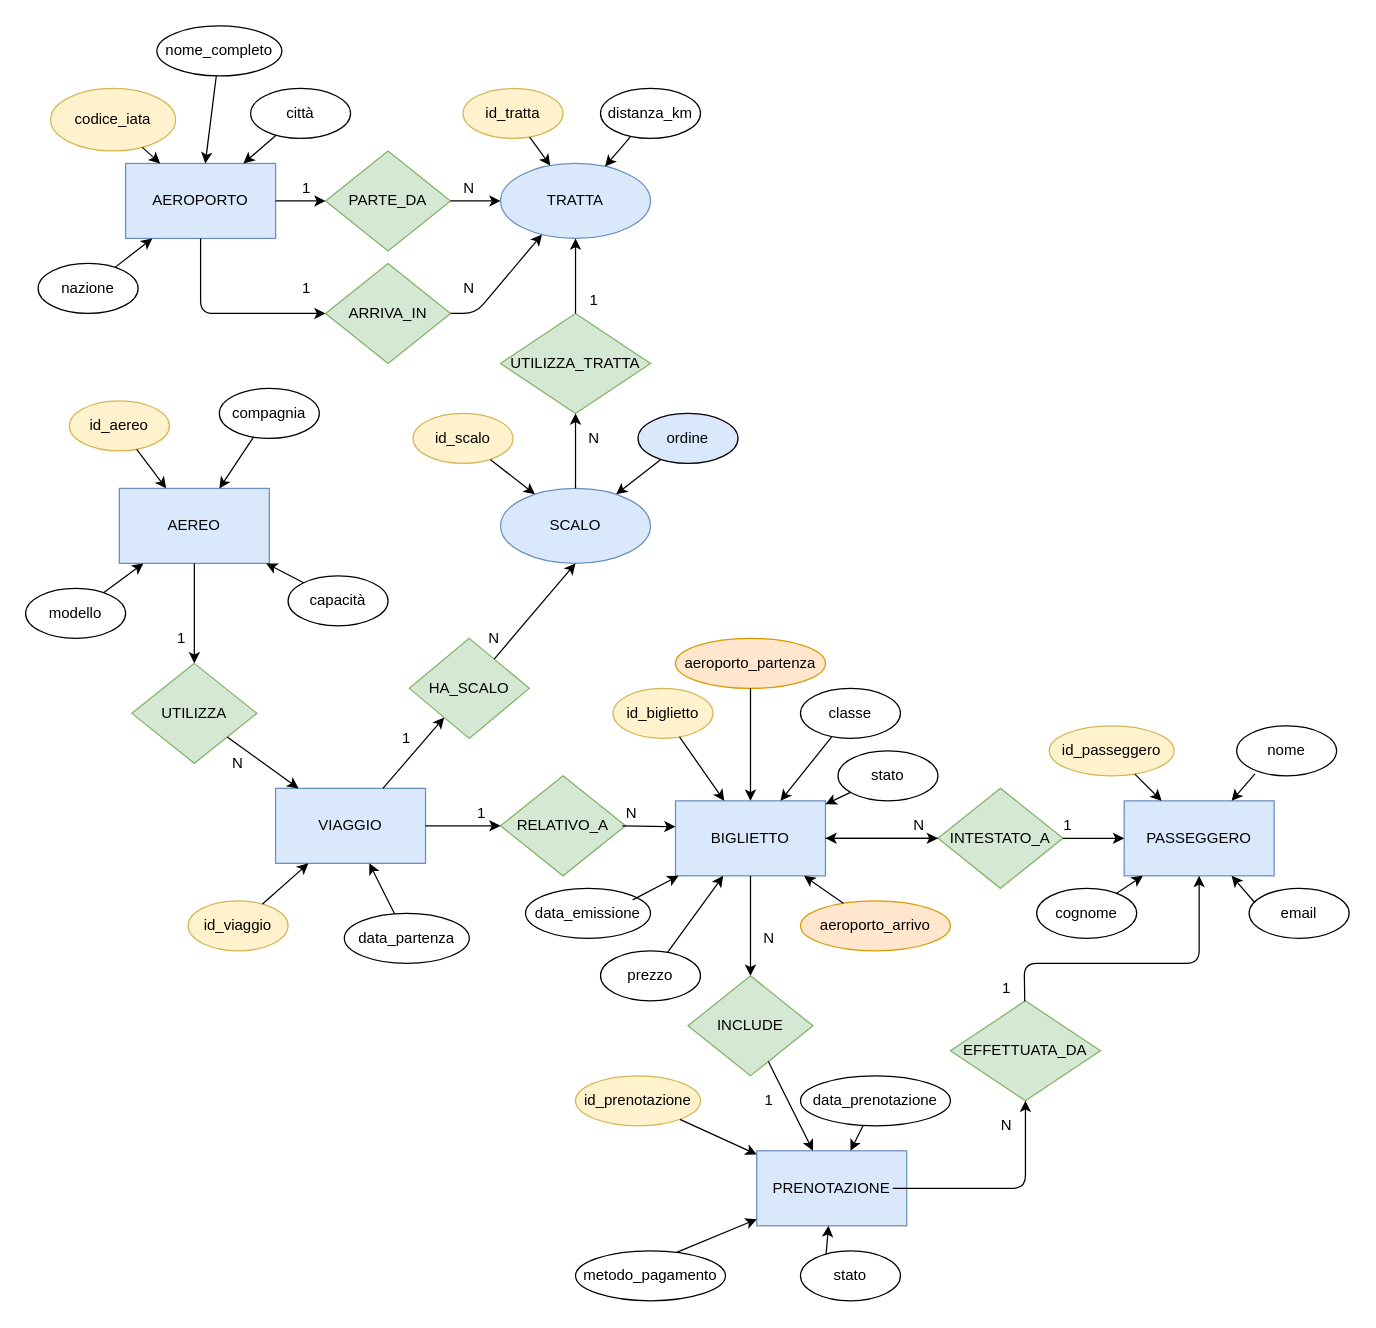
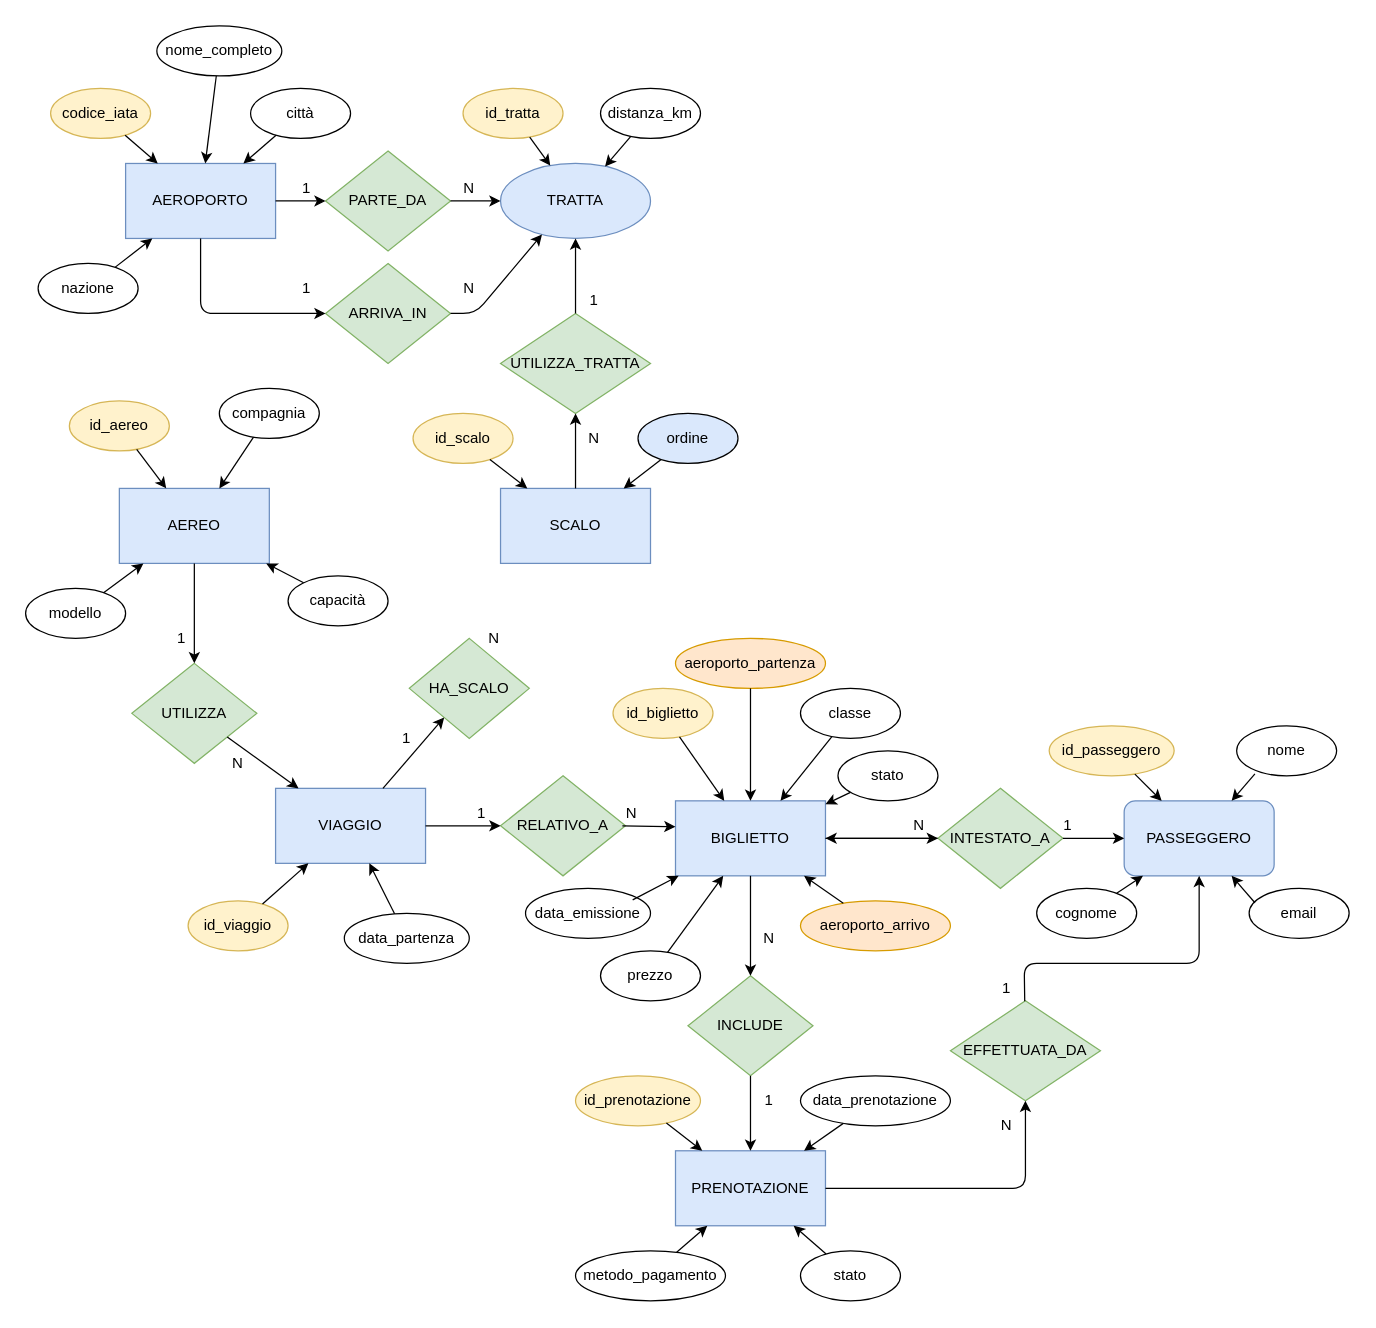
node "codice_iata": size 125x63 -> 100x50
node "SCALO": shape ellipse -> rectangle
edge "HA_SCALO" -> "SCALO": removed
node "PASSEGGERO": shape rectangle -> rounded rectangle
node "PRENOTAZIONE": moved (832, 1188) -> (751, 1188)
